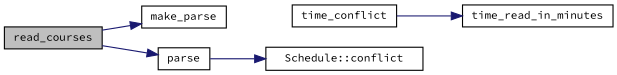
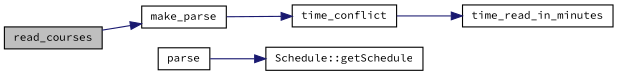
edge "make_parse" -> "time_conflict": added
edge "read_courses" -> "parse": removed
node "Schedule::conflict": label "Schedule::conflict" -> "Schedule::getSchedule"
